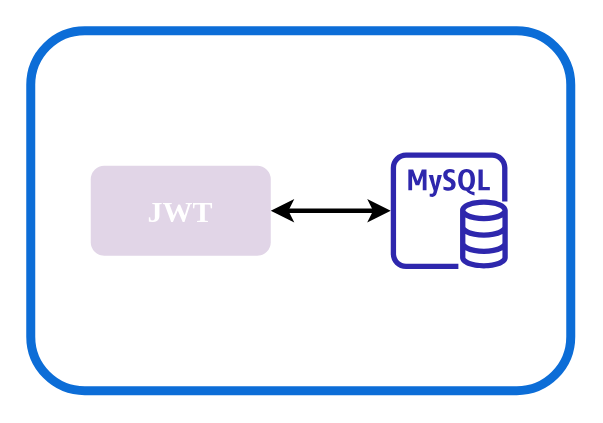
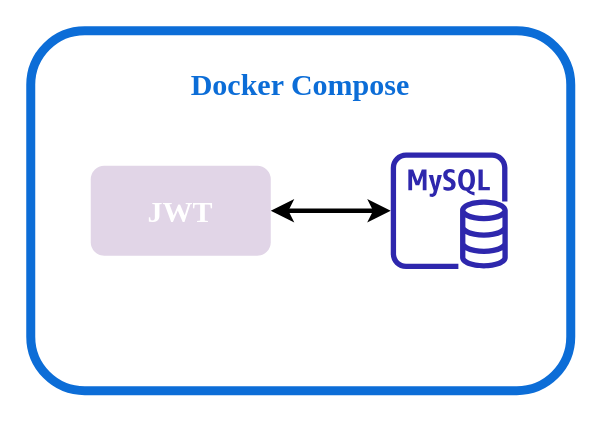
node "Docker Compose": added
